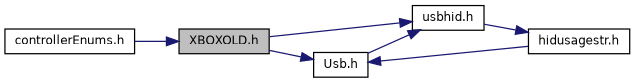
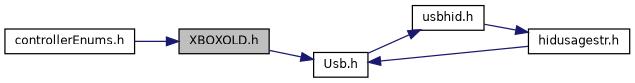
edge "XBOXOLD.h" -> "usbhid.h": removed
